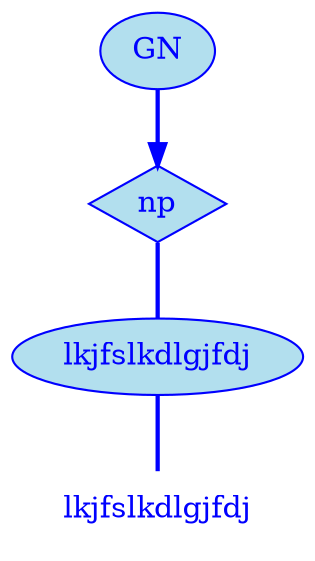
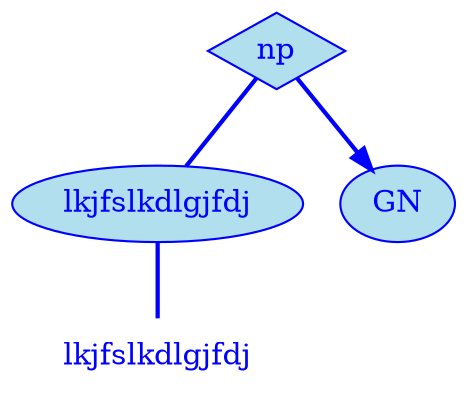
edge "GN" -> "np": reversed
